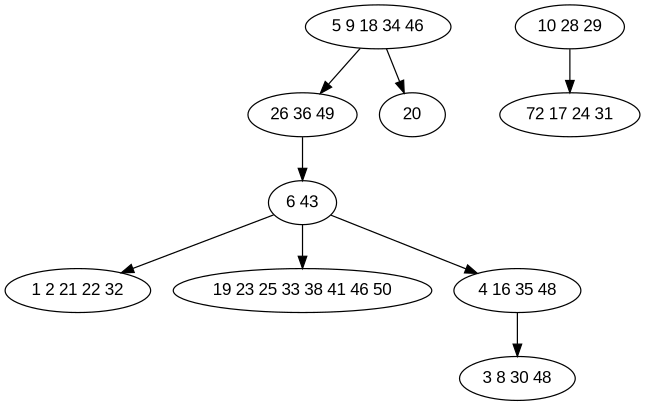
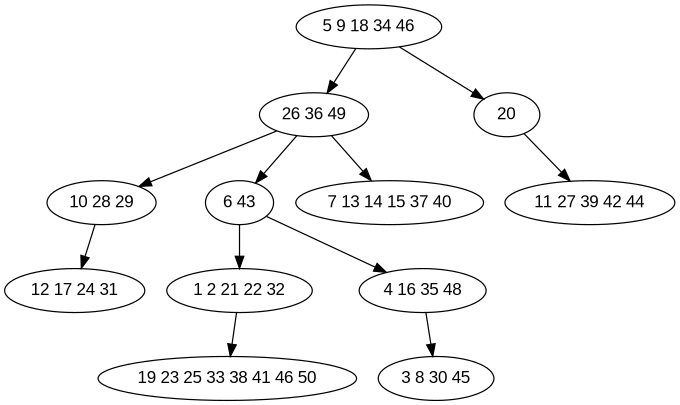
node "72 17 24 31": label "72 17 24 31" -> "12 17 24 31"
edge "26 36 49" -> "10 28 29": added
node "7 13 14 15 37 40": added
node "11 27 39 42 44": added
edge "6 43" -> "19 23 25 33 38 41 46 50": now "1 2 21 22 32" -> "19 23 25 33 38 41 46 50"
node "3 8 30 48": label "3 8 30 48" -> "3 8 30 45"
